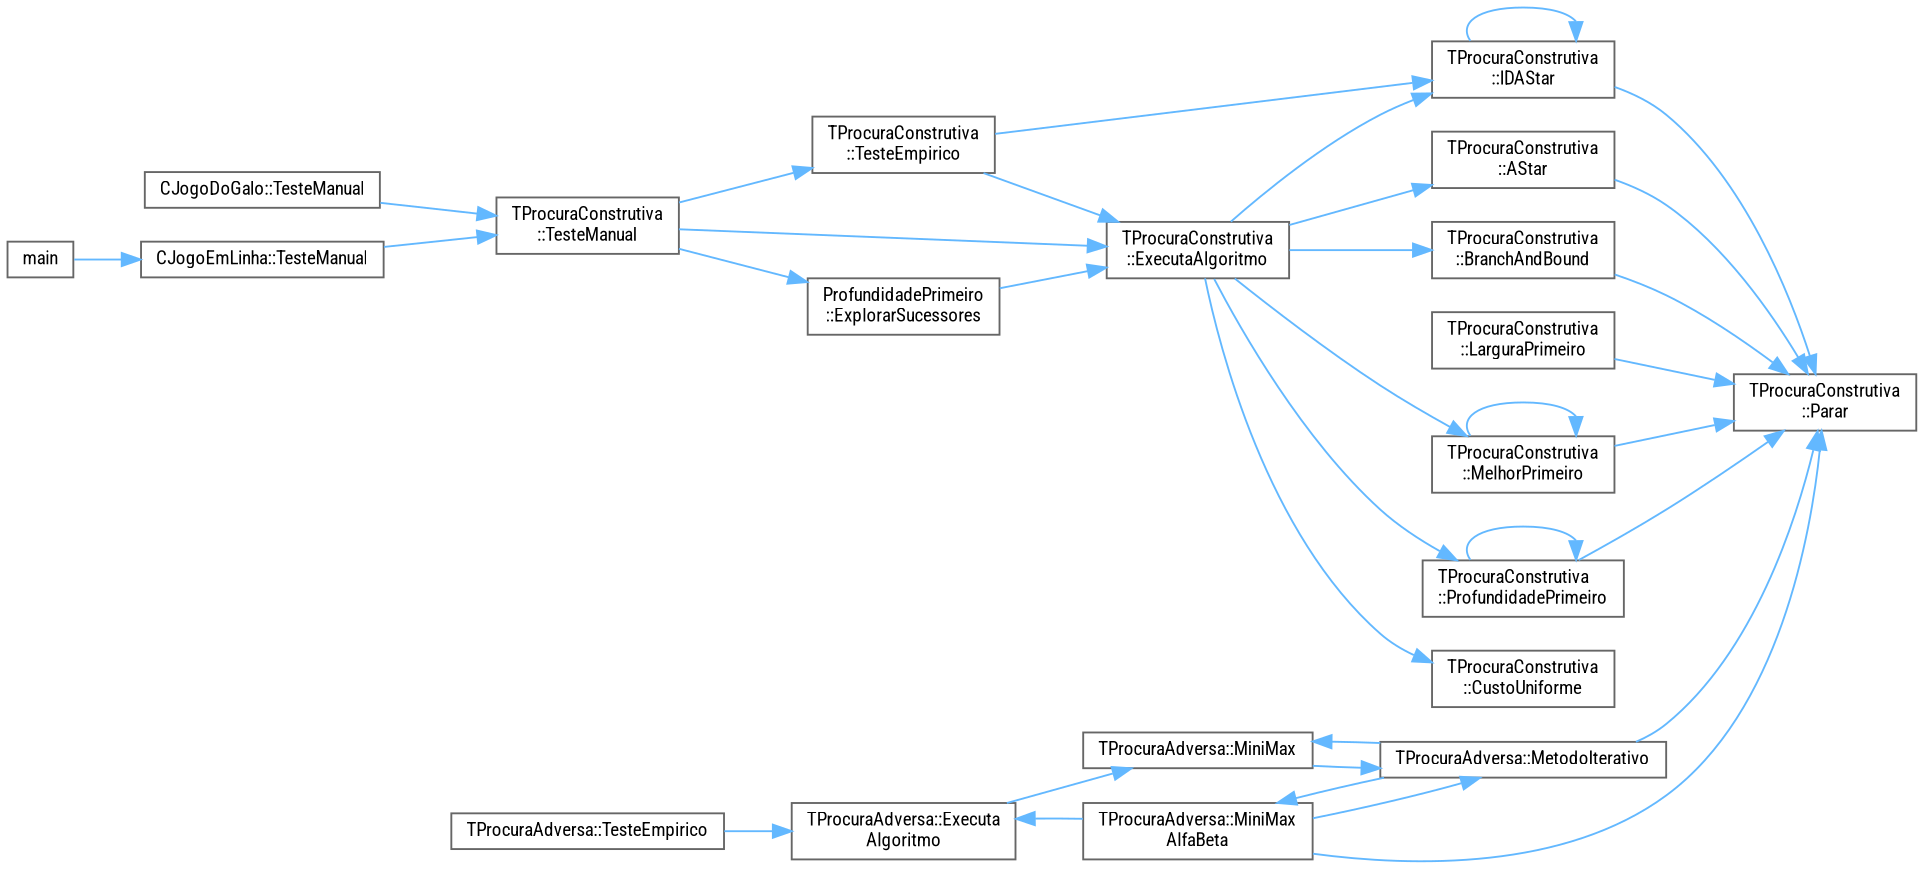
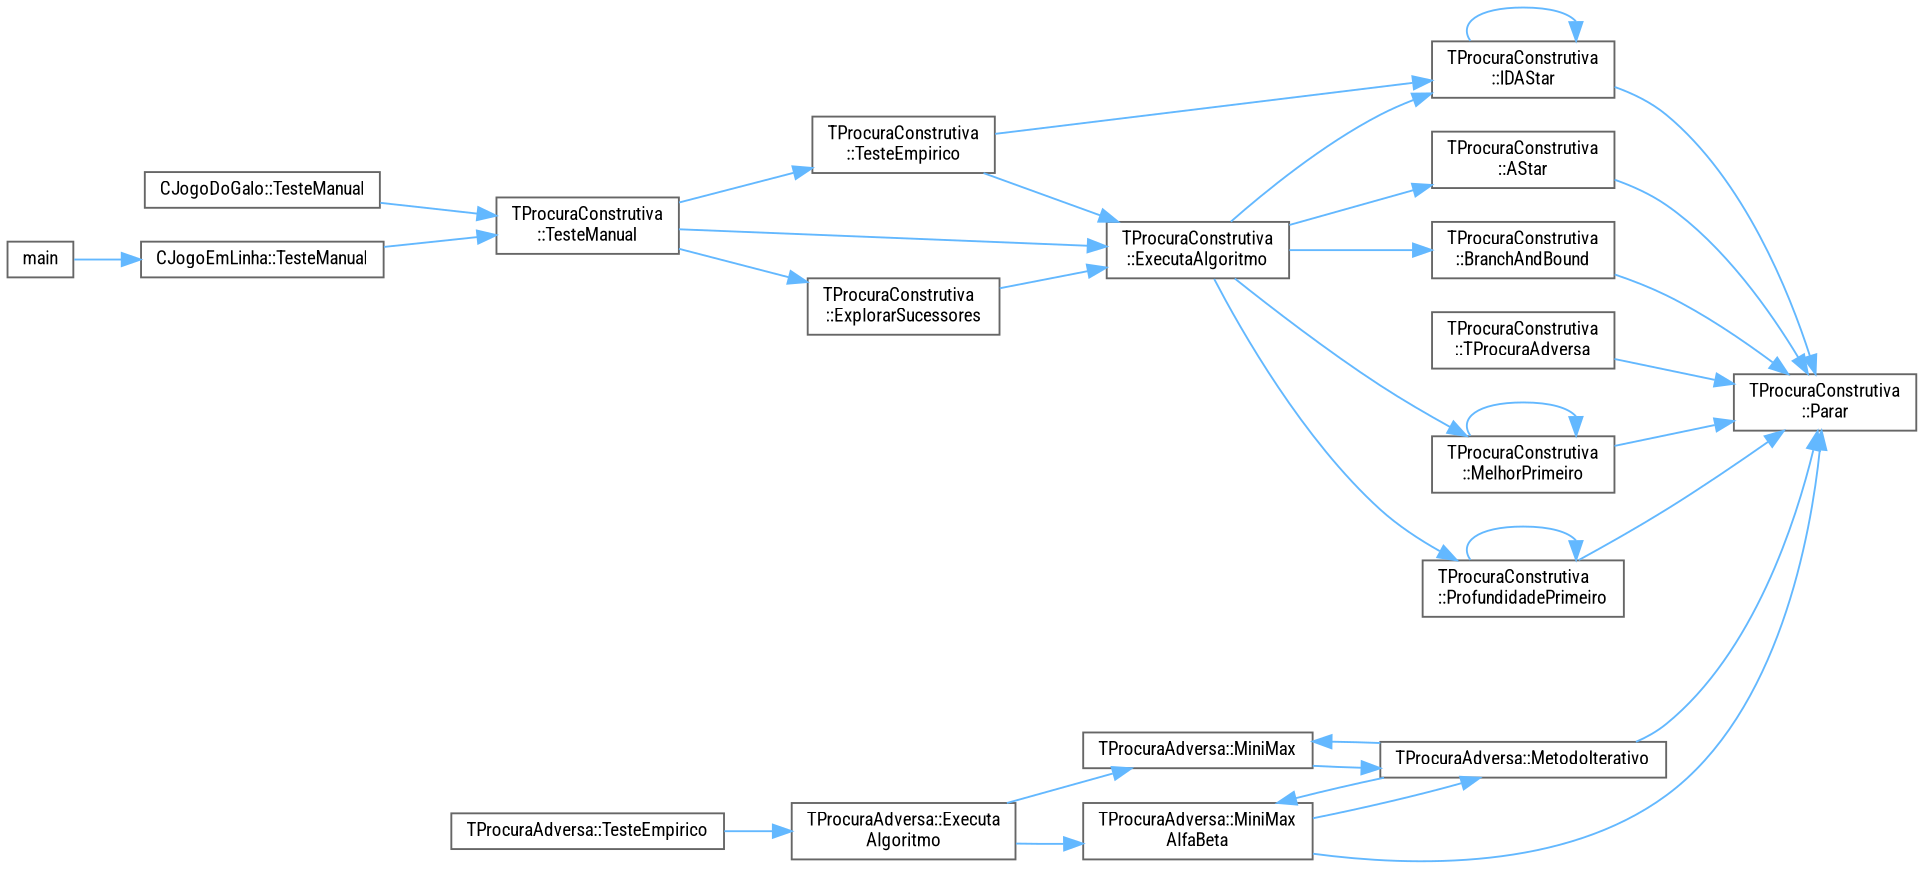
node "ProfundidadePrimeiro ::ExplorarSucessores": label "ProfundidadePrimeiro ::ExplorarSucessores" -> "TProcuraConstrutiva ::ExplorarSucessores"
node "TProcuraConstrutiva ::LarguraPrimeiro": label "TProcuraConstrutiva ::LarguraPrimeiro" -> "TProcuraConstrutiva ::TProcuraAdversa"
node "TProcuraConstrutiva ::CustoUniforme": removed
edge "TProcuraAdversa::MiniMax AlfaBeta" -> "TProcuraAdversa::Executa Algoritmo": reversed
